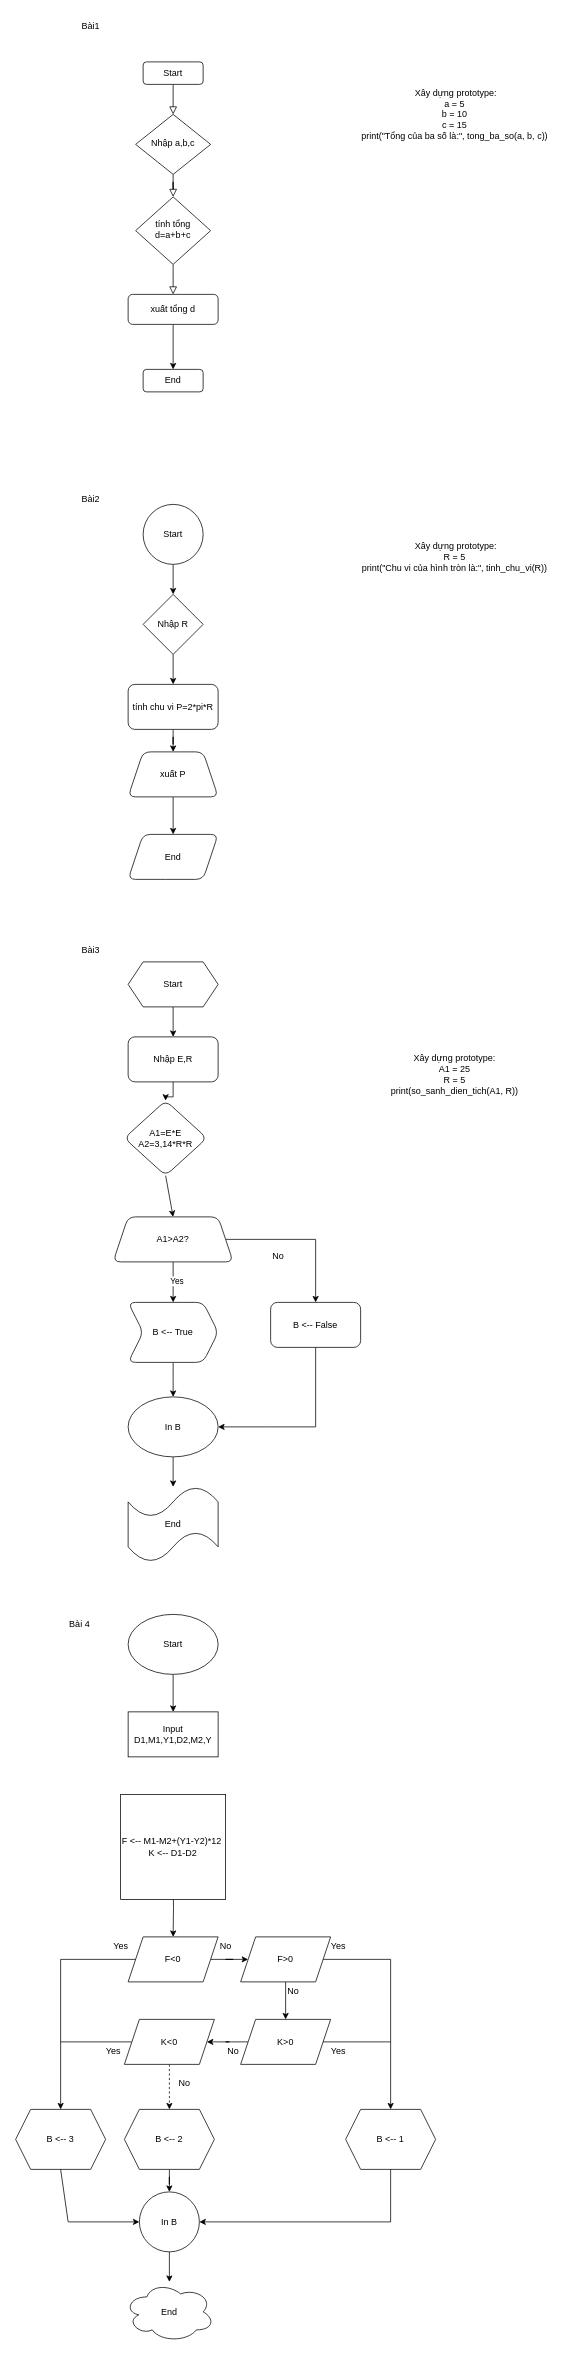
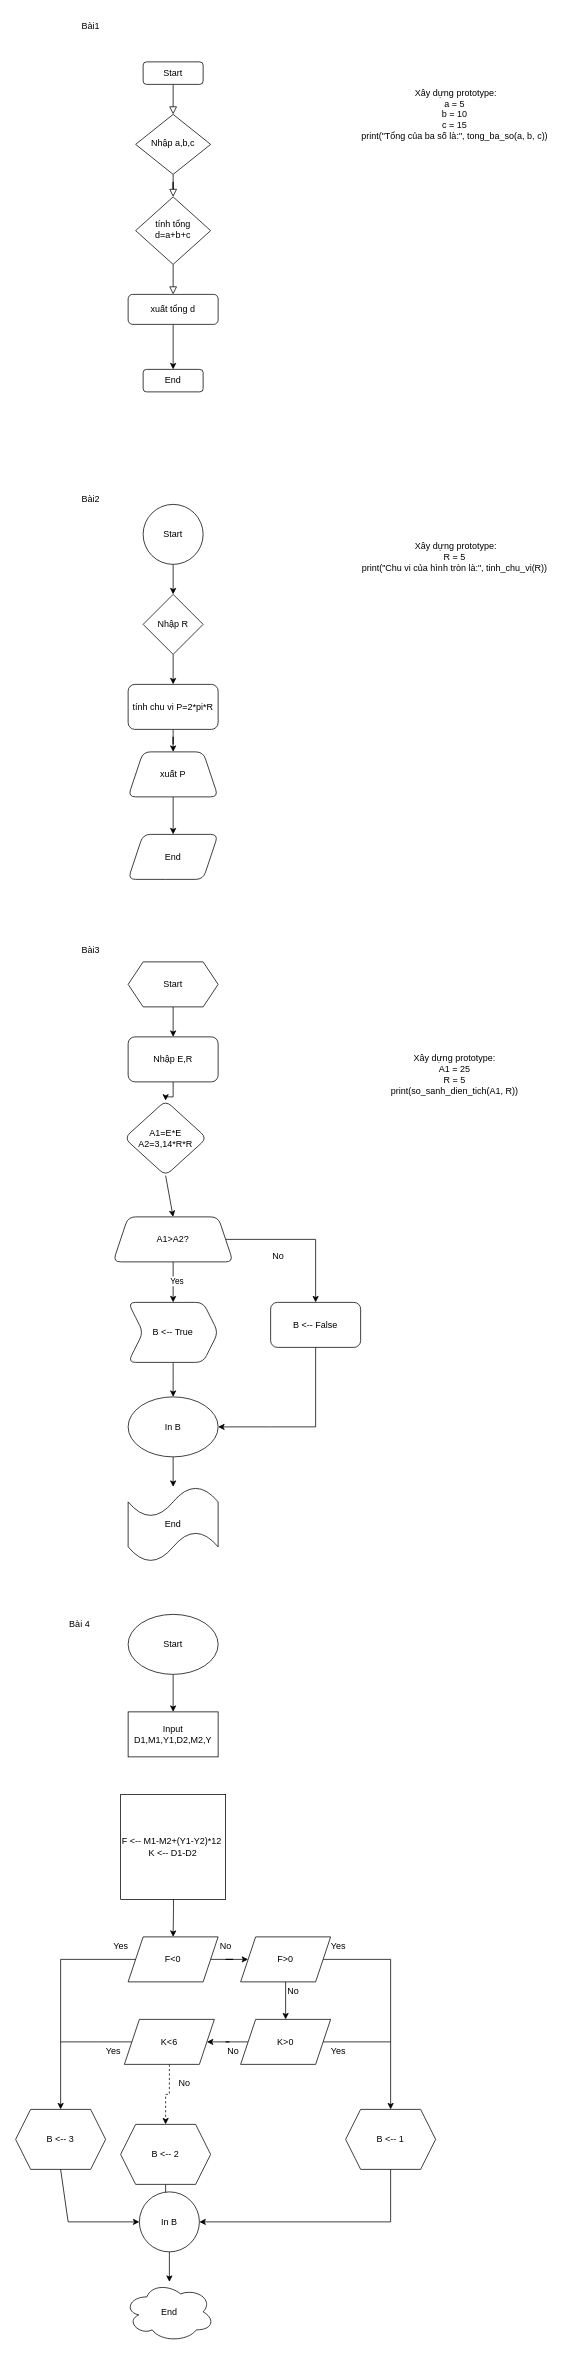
node "K<0": label "K<0" -> "K<6"
node "B <-- 2": moved (169, 2139) -> (165, 2154)
